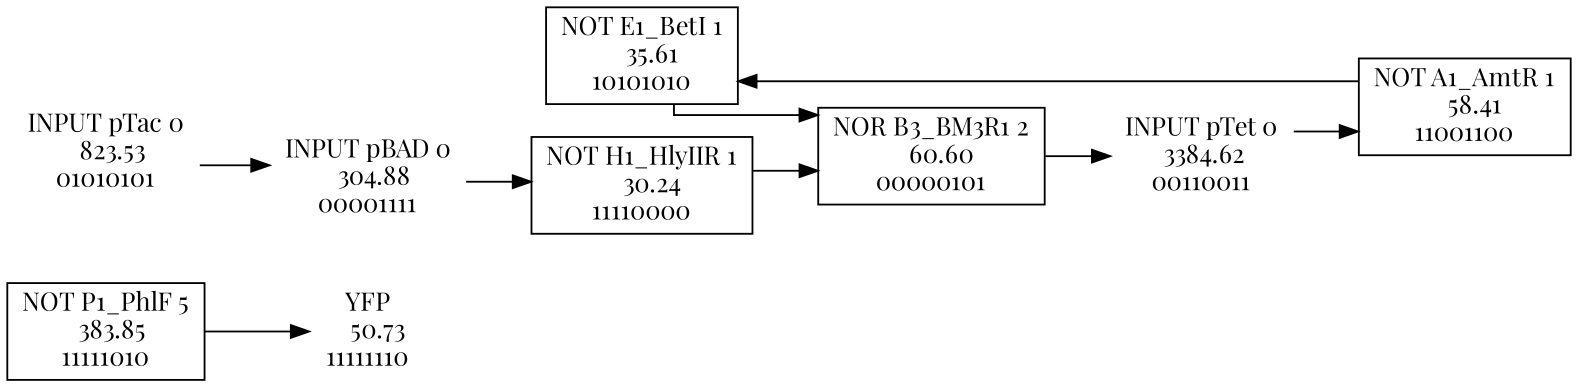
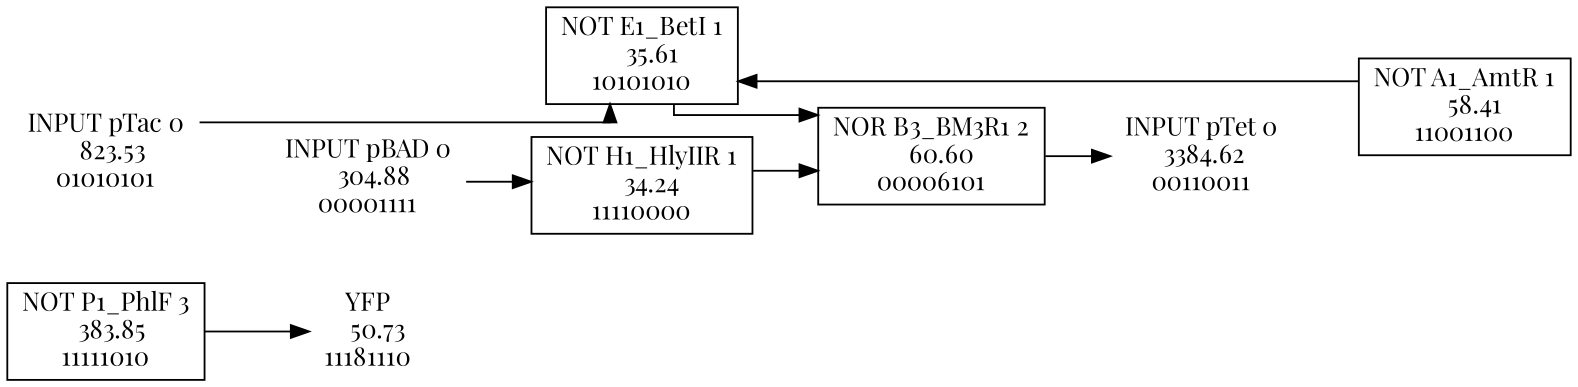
edge "INPUT pTet 0 3384.62 00110011" -> "NOT A1_AmtR 1 58.41 11001100": removed
node "NOR B3_BM3R1 2 60.60 00000101": label "NOR B3_BM3R1 2 60.60 00000101" -> "NOR B3_BM3R1 2 60.60 00006101"
edge "INPUT pTac 0 823.53 01010101" -> "INPUT pBAD 0 304.88 00001111": now "INPUT pTac 0 823.53 01010101" -> "NOT E1_BetI 1 35.61 10101010"
node "NOT H1_HlyIIR 1 30.24 11110000": label "NOT H1_HlyIIR 1 30.24 11110000" -> "NOT H1_HlyIIR 1 34.24 11110000"
node "NOT P1_PhlF 5 383.85 11111010": label "NOT P1_PhlF 5 383.85 11111010" -> "NOT P1_PhlF 3 383.85 11111010"
node "YFP 50.73 11111110": label "YFP 50.73 11111110" -> "YFP 50.73 11181110"
